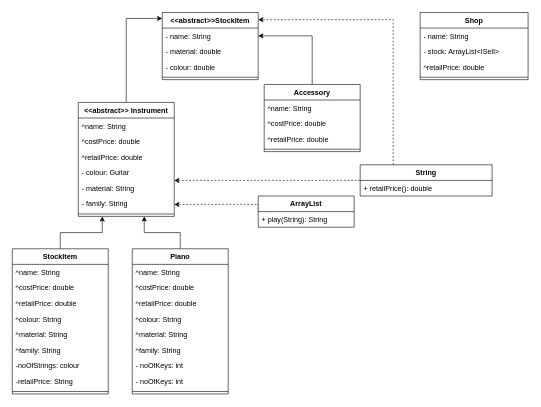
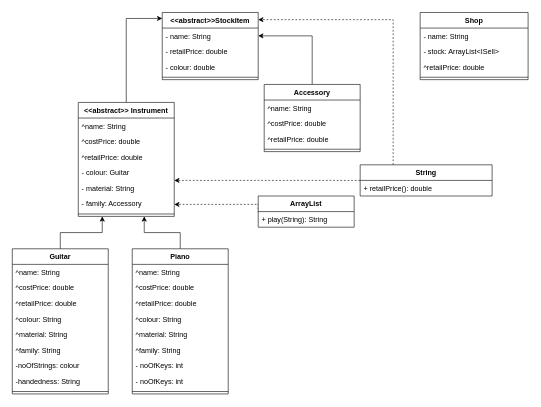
node "- material: double": label "- material: double" -> "- retailPrice: double"
node "- family: String": label "- family: String" -> "- family: Accessory"
node "StockItem": label "StockItem" -> "Guitar"
node "-retailPrice: String": label "-retailPrice: String" -> "-handedness: String"
